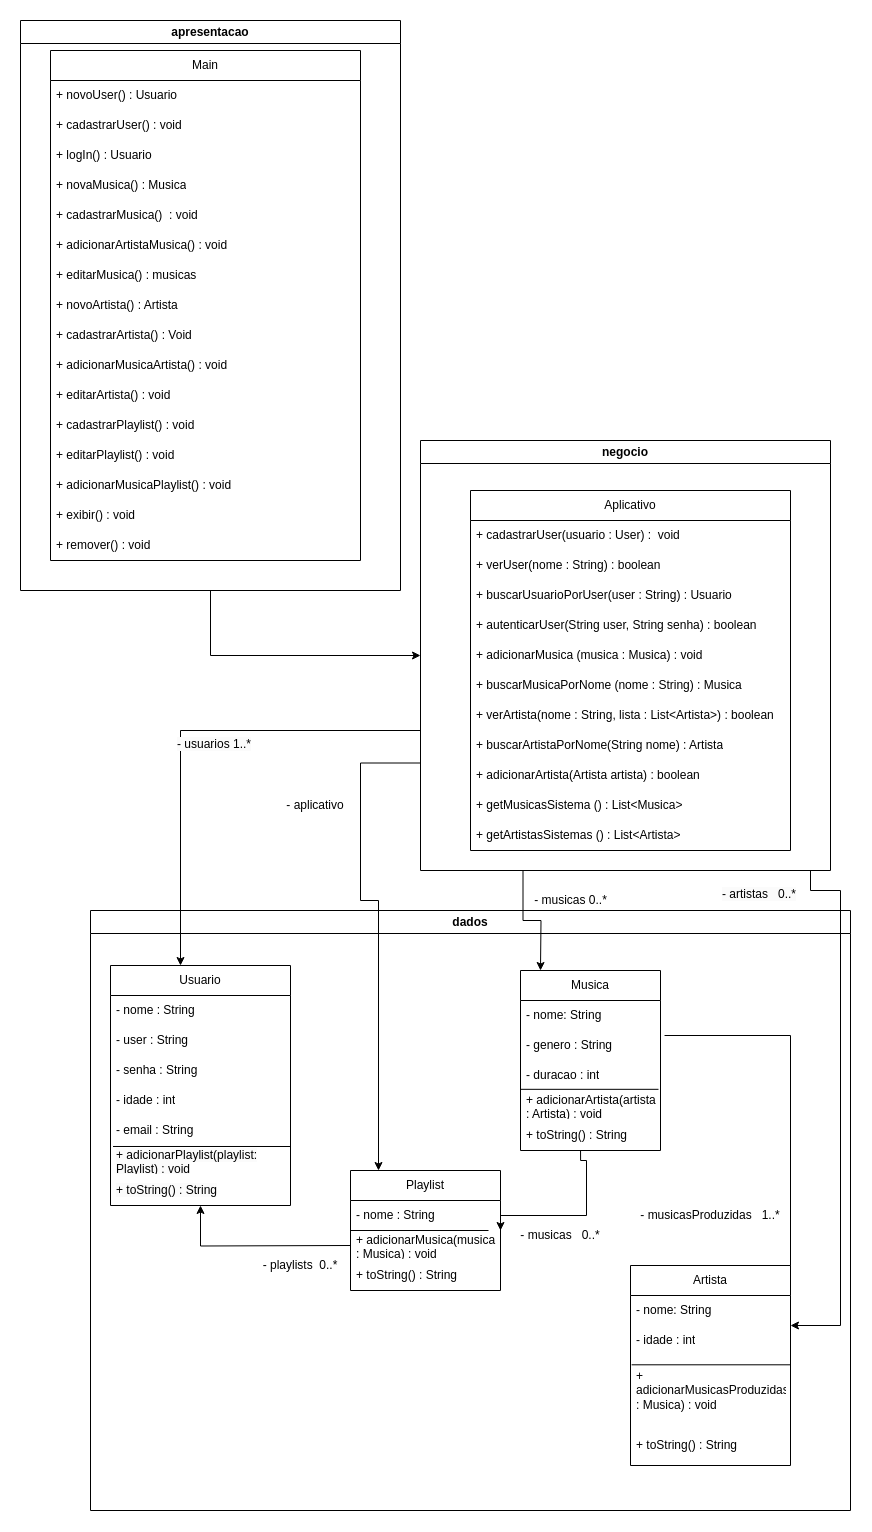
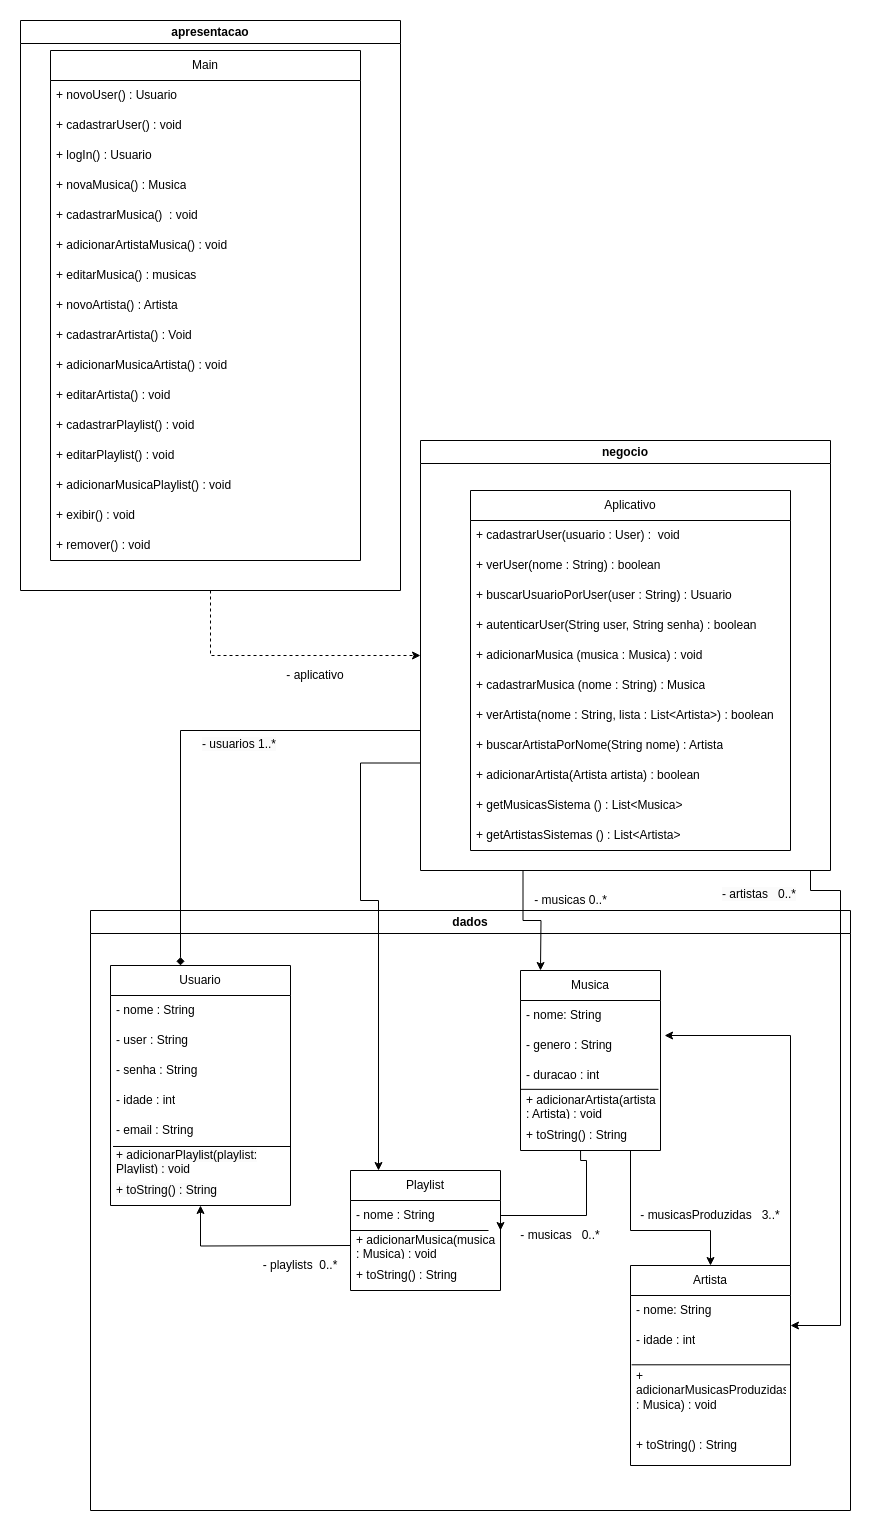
edge "apresentacao" -> "negocio": style solid -> dashed
node "+ buscarMusicaPorNome (nome : String) : Musica": label "+ buscarMusicaPorNome (nome : String) : Musica" -> "+ cadastrarMusica (nome : String) : Musica"
node "- usuarios 1..*": moved (231, 751) -> (256, 751)
node "- aplicativo": moved (316, 806) -> (316, 676)
edge "negocio" -> "Usuario": arrowhead classic -> diamond
edge "- genero : String" -- "Artista": arrowhead none -> classic
node "- musicasProduzidas 1..*": label "- musicasProduzidas 1..*" -> "- musicasProduzidas 3..*"
edge "Musica" -> "Artista": added
